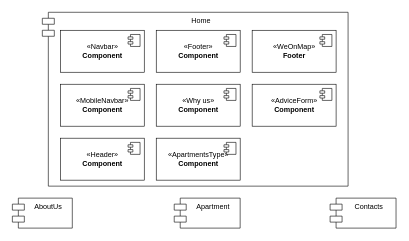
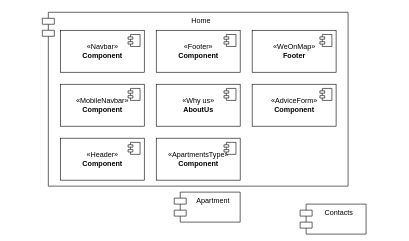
node "«Why us» Component": label "«Why us» Component" -> "«Why us» AboutUs"
node "AboutUs": removed
node "Apartment": moved (207, 213) -> (207, 207)
node "Contacts": moved (363, 213) -> (333, 219)
